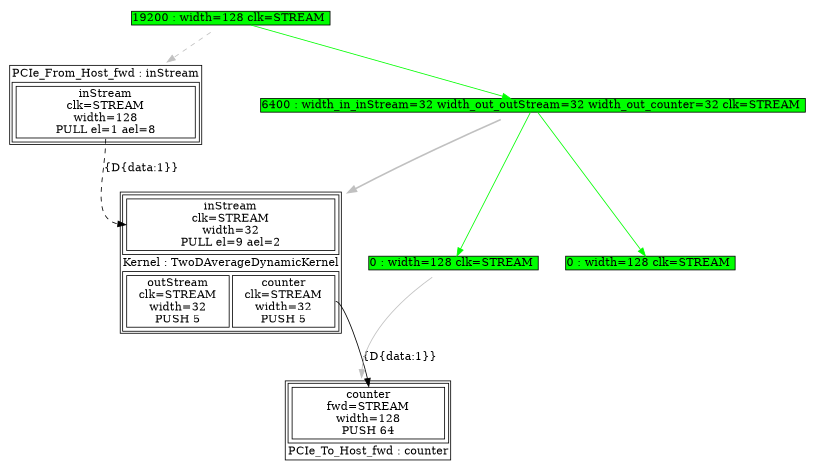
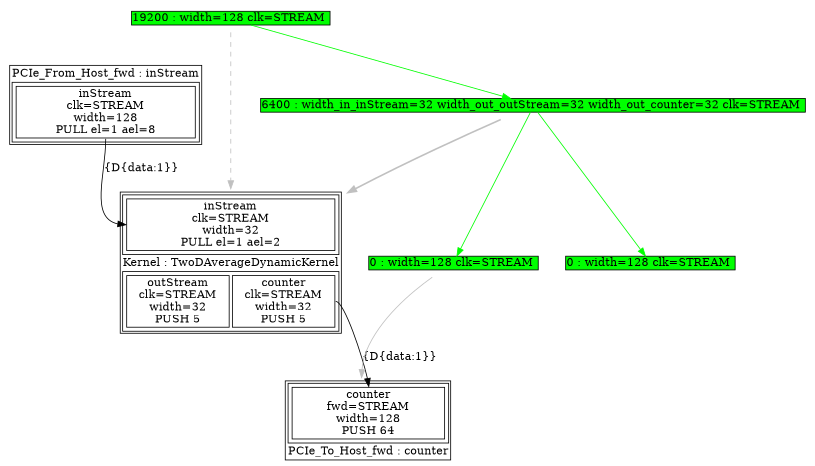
edge "19200 : width=128 clk=STREAM" -> "PCIe_From_Host_fwd : inStream": now "19200 : width=128 clk=STREAM" -> "inStream"
edge "PCIe_From_Host_fwd : inStream" -> "inStream": style dashed -> solid
node "inStream": text "PULL el=9 ael=2" -> "PULL el=1 ael=2"
